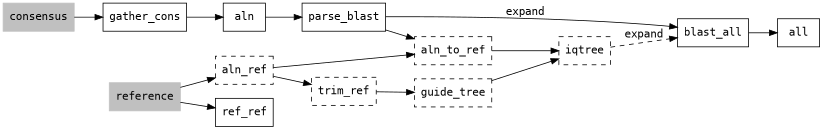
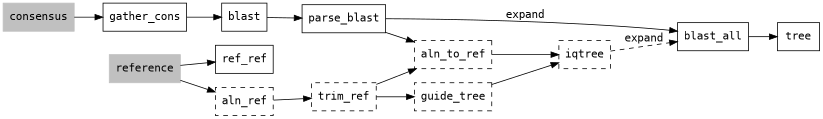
node "aln": label "aln" -> "blast"
node "all": label "all" -> "tree"
edge "aln_ref" -> "aln_to_ref": now "trim_ref" -> "aln_to_ref"
